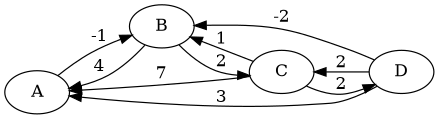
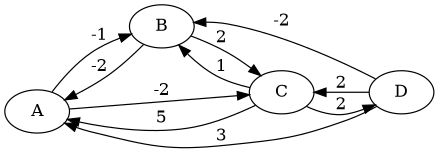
edge "B" -> "A": label "4" -> "-2"
edge "C" -> "A": label "7" -> "5"
edge "A" -> "C": added, label "-2"
